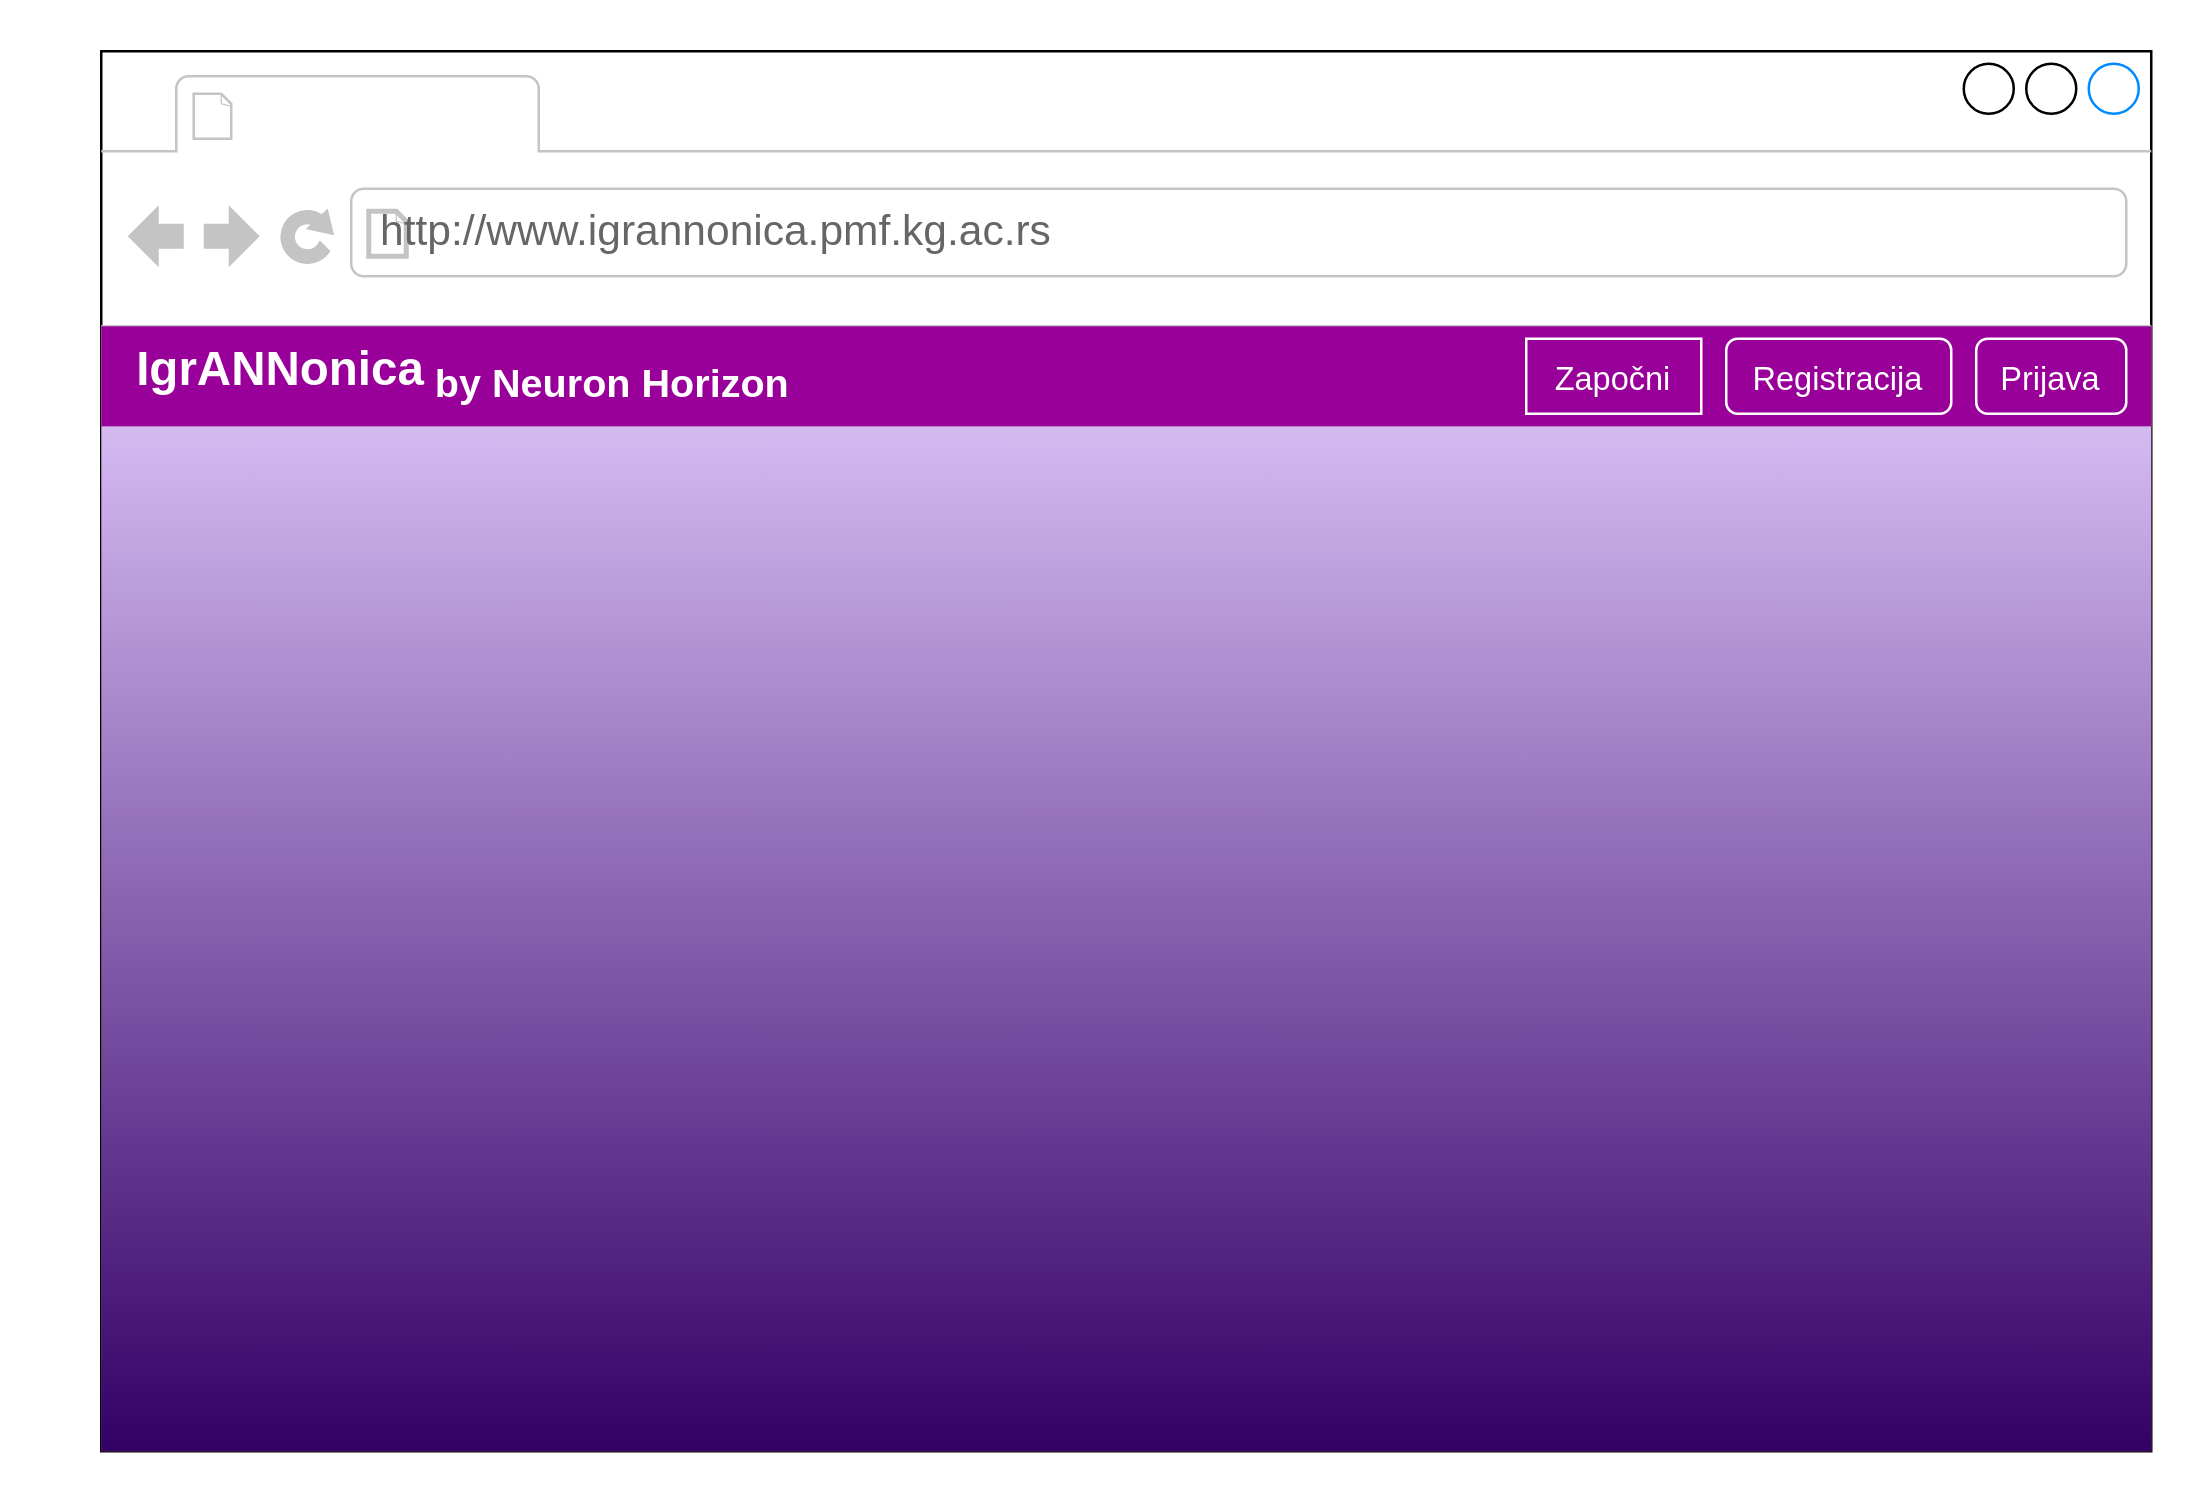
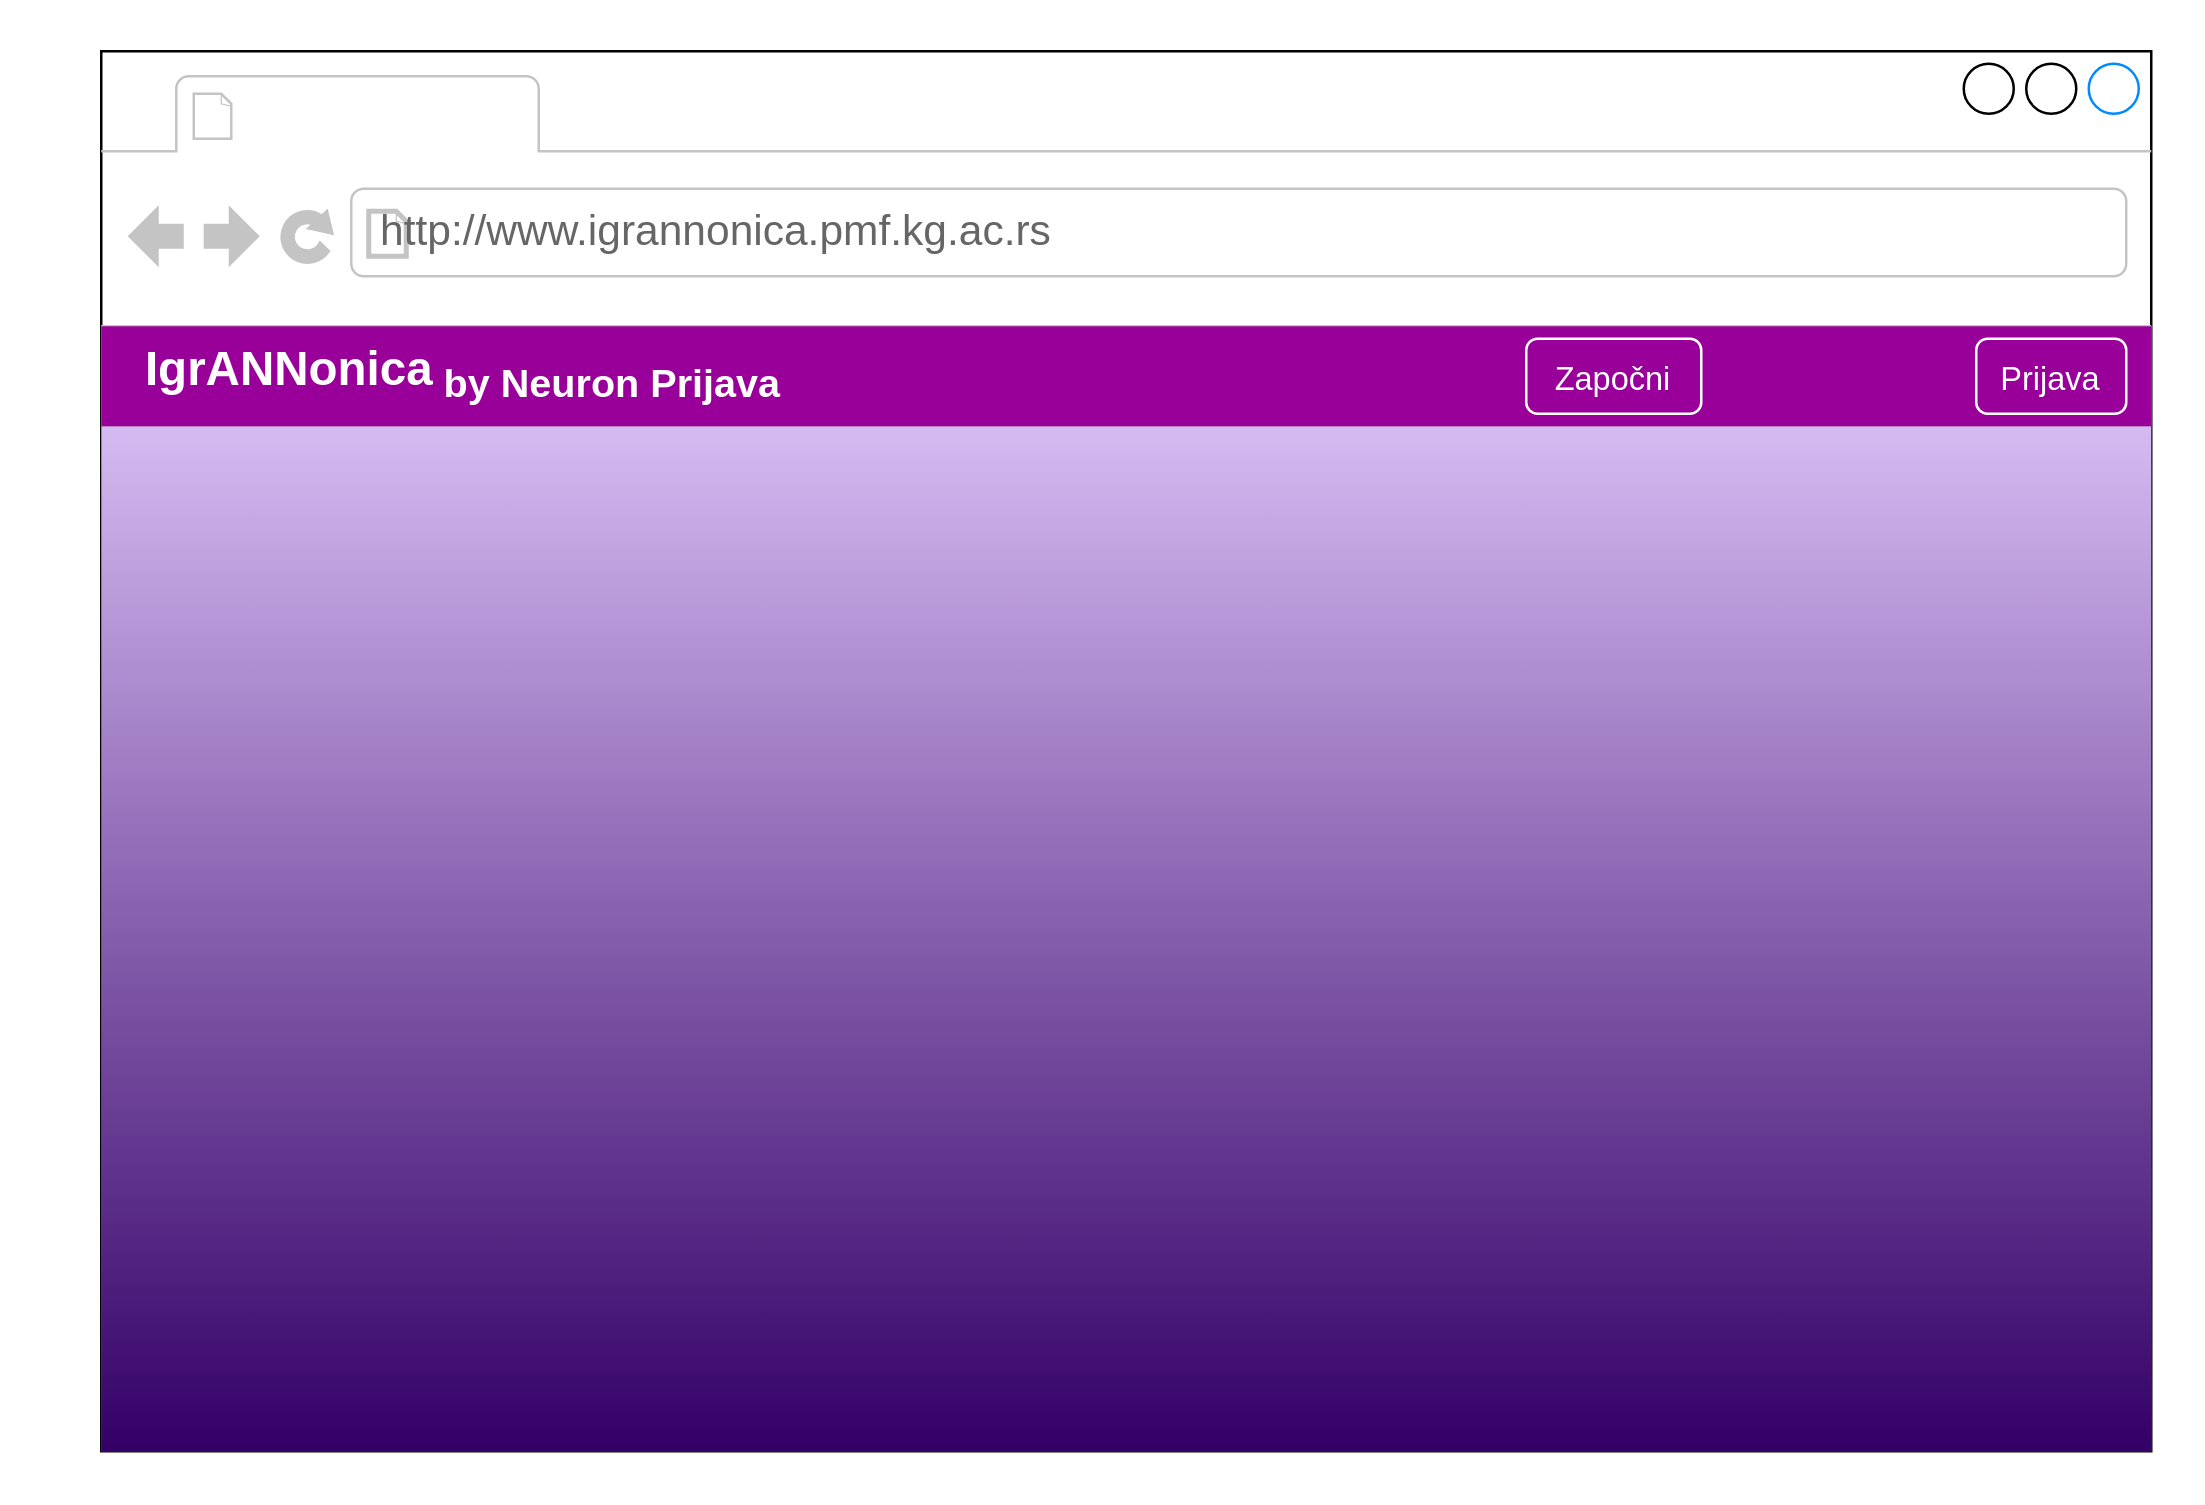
node "IgrANNonica by Neuron Horizon": label "IgrANNonica by Neuron Horizon" -> "IgrANNonica by Neuron Prijava"
node "Započni": shape rectangle -> rounded rectangle
node "Registracija": removed
